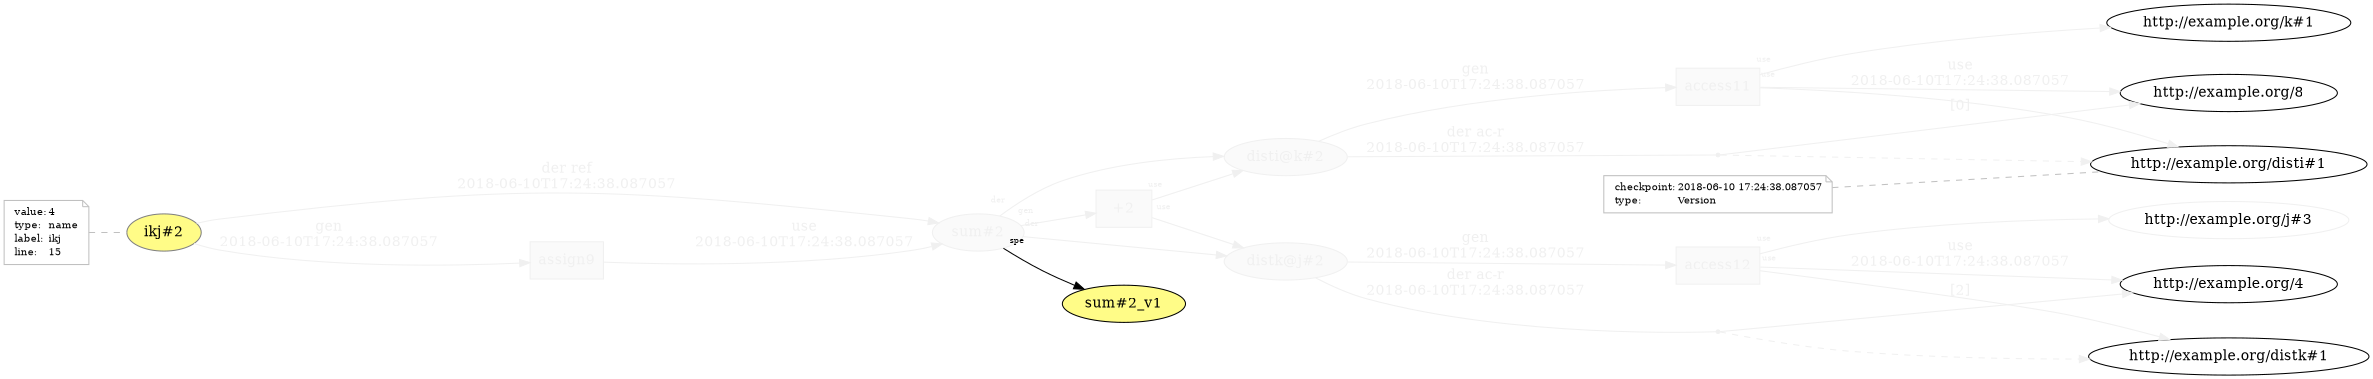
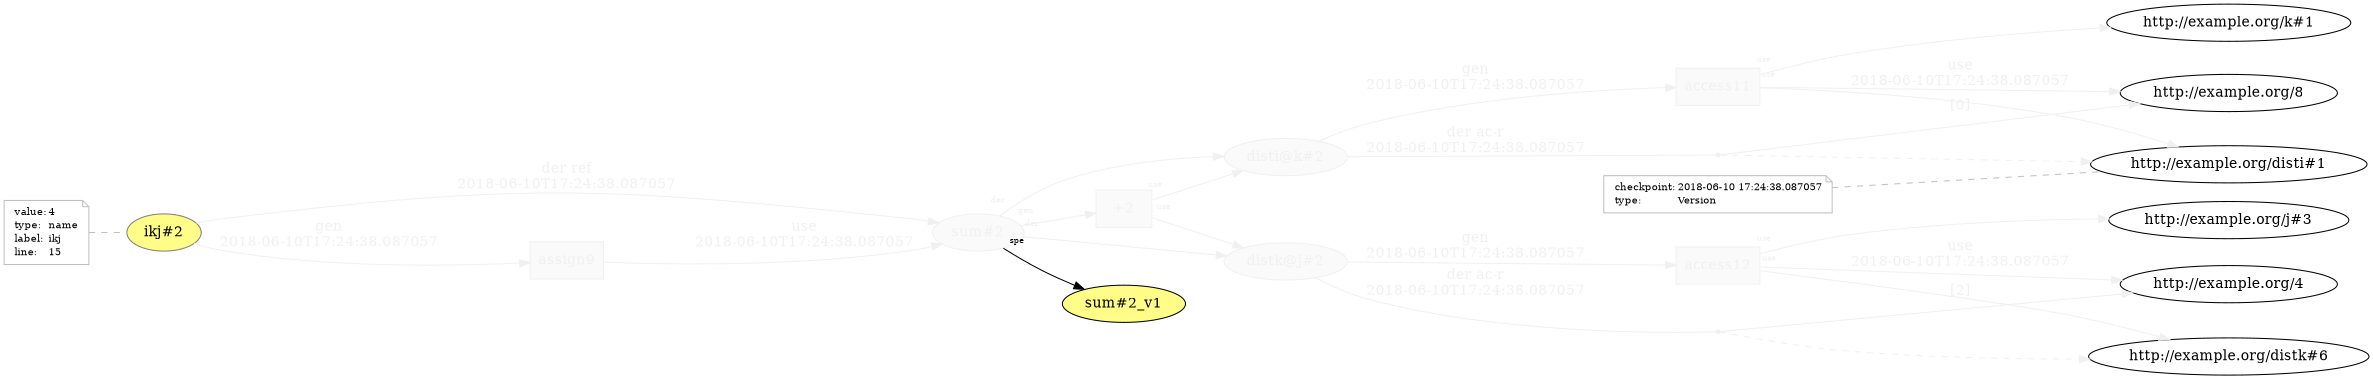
node "http://example.org/j#3": color #f0f0f0 -> black
node "http://example.org/distk#1": label "http://example.org/distk#1" -> "http://example.org/distk#6"
